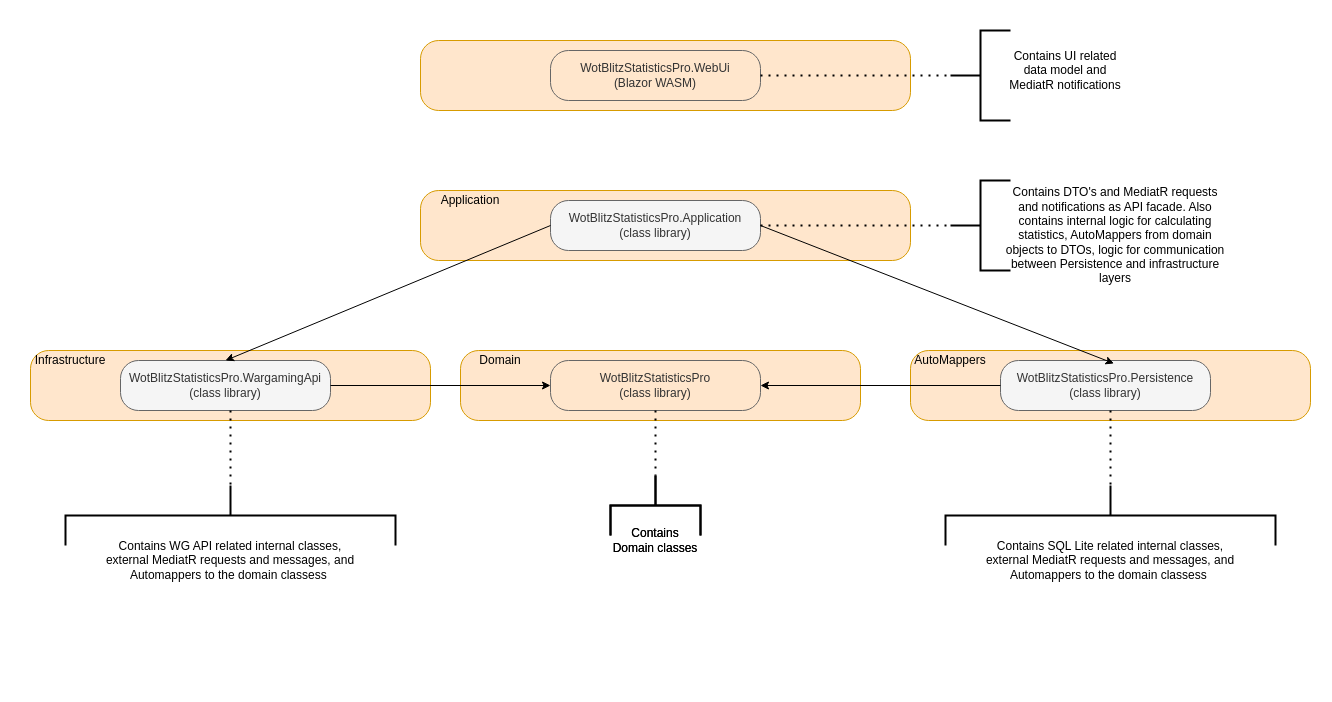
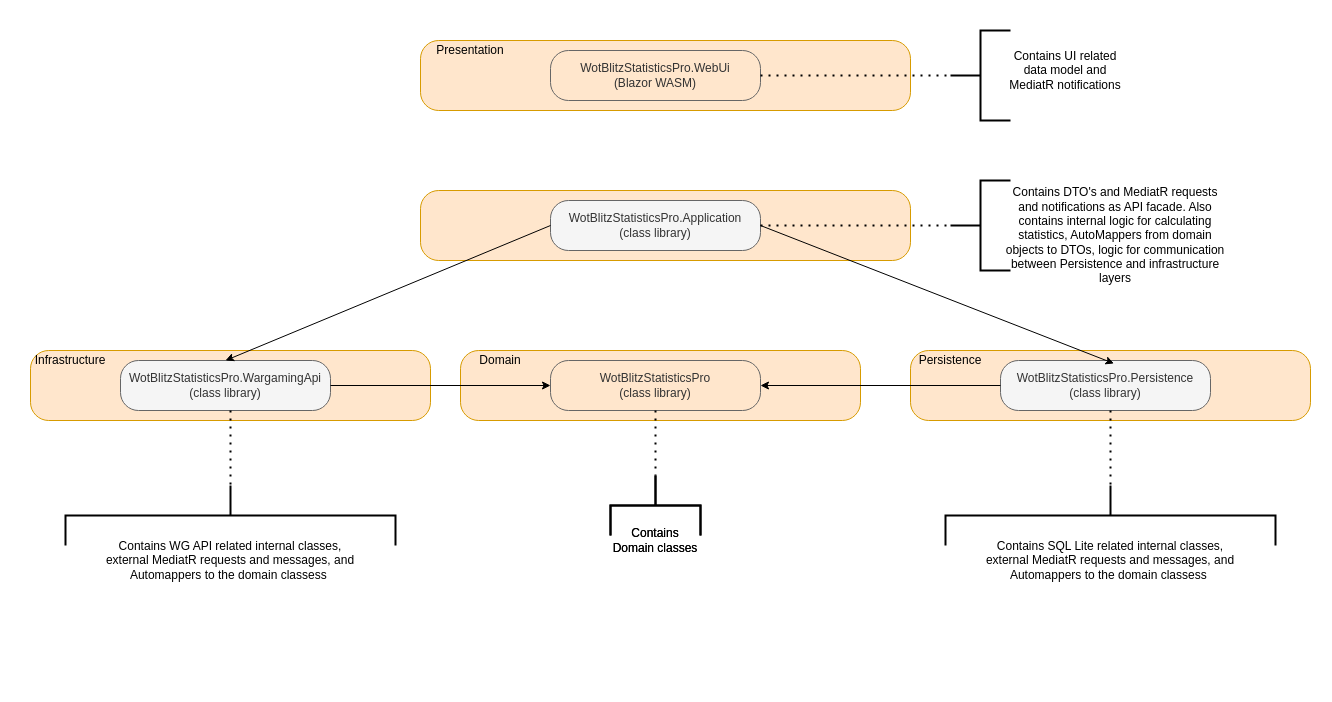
node "Presentation": added
node "Application": removed
node "AutoMappers": label "AutoMappers" -> "Persistence"
